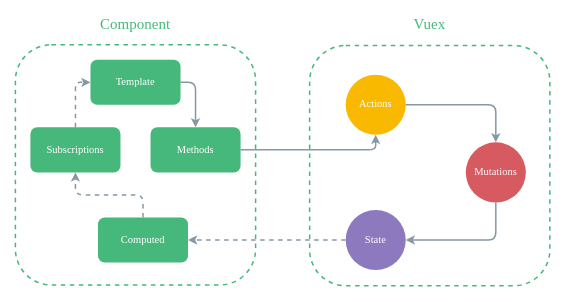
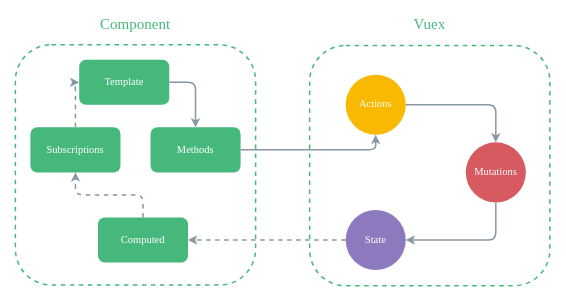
node "Template": moved (135, 82) -> (124, 82)
